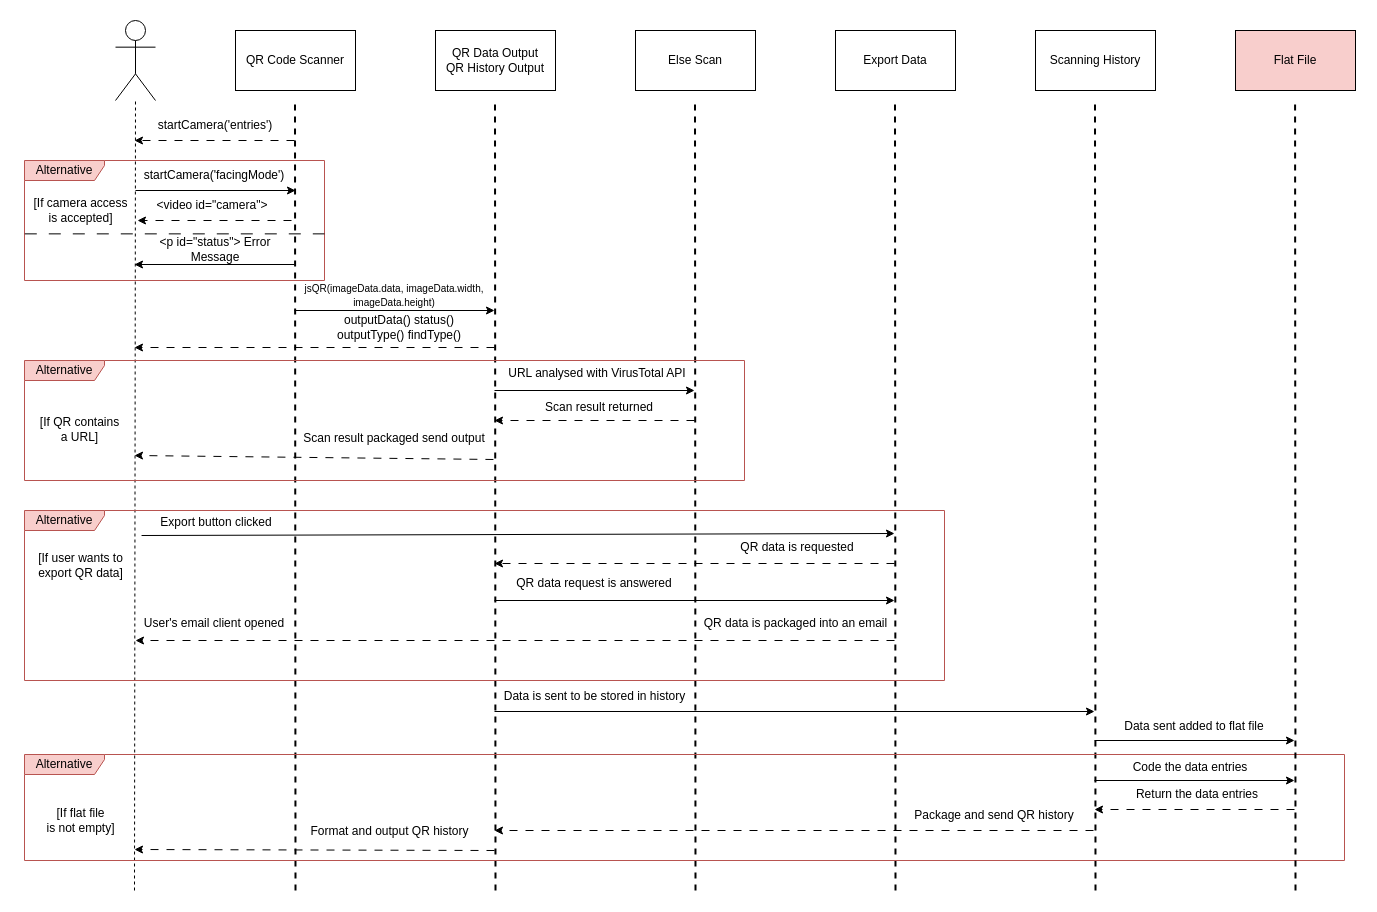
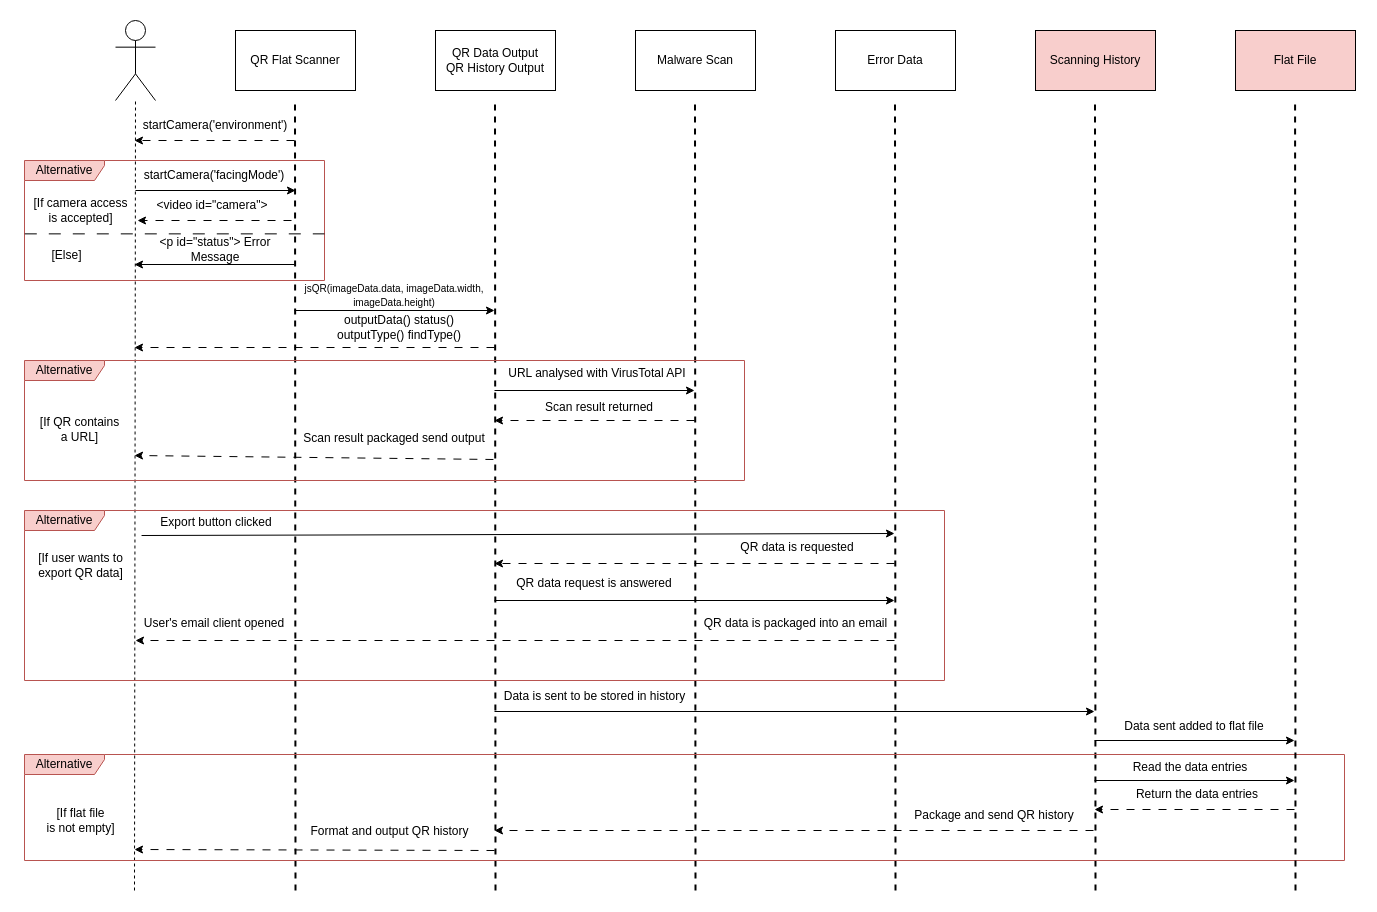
node "QR Code Scanner": label "QR Code Scanner" -> "QR Flat Scanner"
node "Else Scan": label "Else Scan" -> "Malware Scan"
node "Export Data": label "Export Data" -> "Error Data"
node "Scanning History": fillcolor #ffffff -> #f8cecc
node "startCamera('entries')": label "startCamera('entries')" -> "startCamera('environment')"
node "[Else]": added
node "Code the data entries": label "Code the data entries" -> "Read the data entries"
